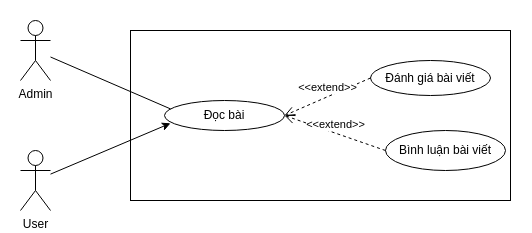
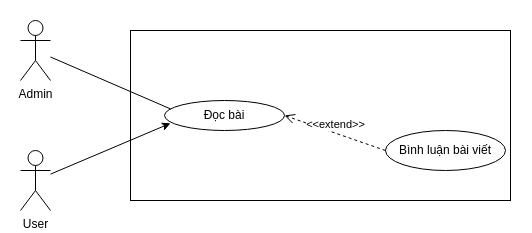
node "Đánh giá bài viết": removed
edge "Đánh giá bài viết" -> "Đọc bài": removed, label "<<extend>>"
